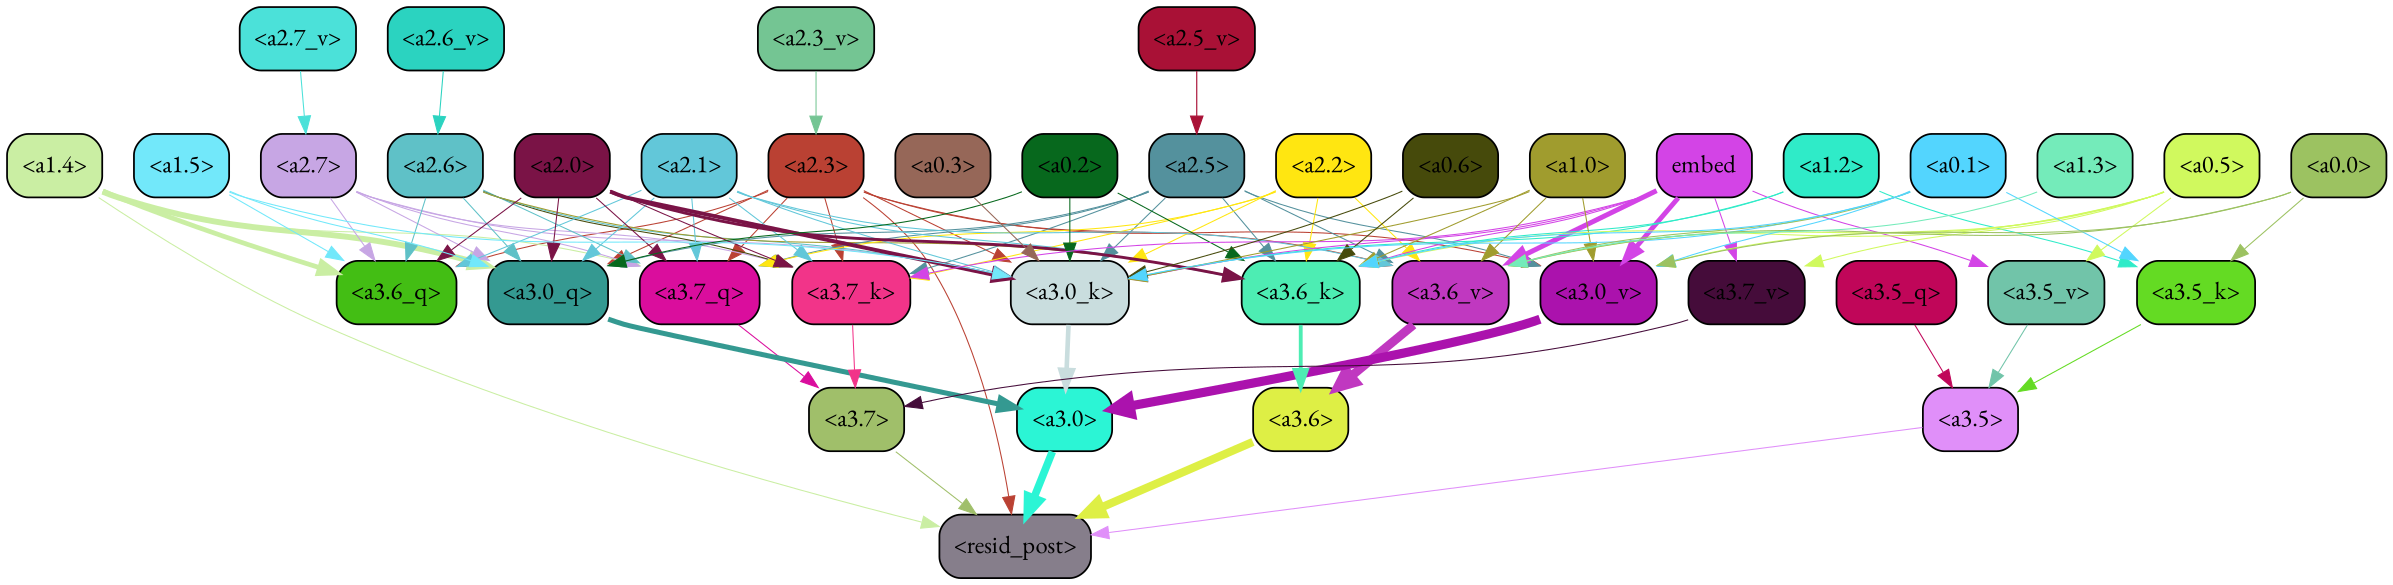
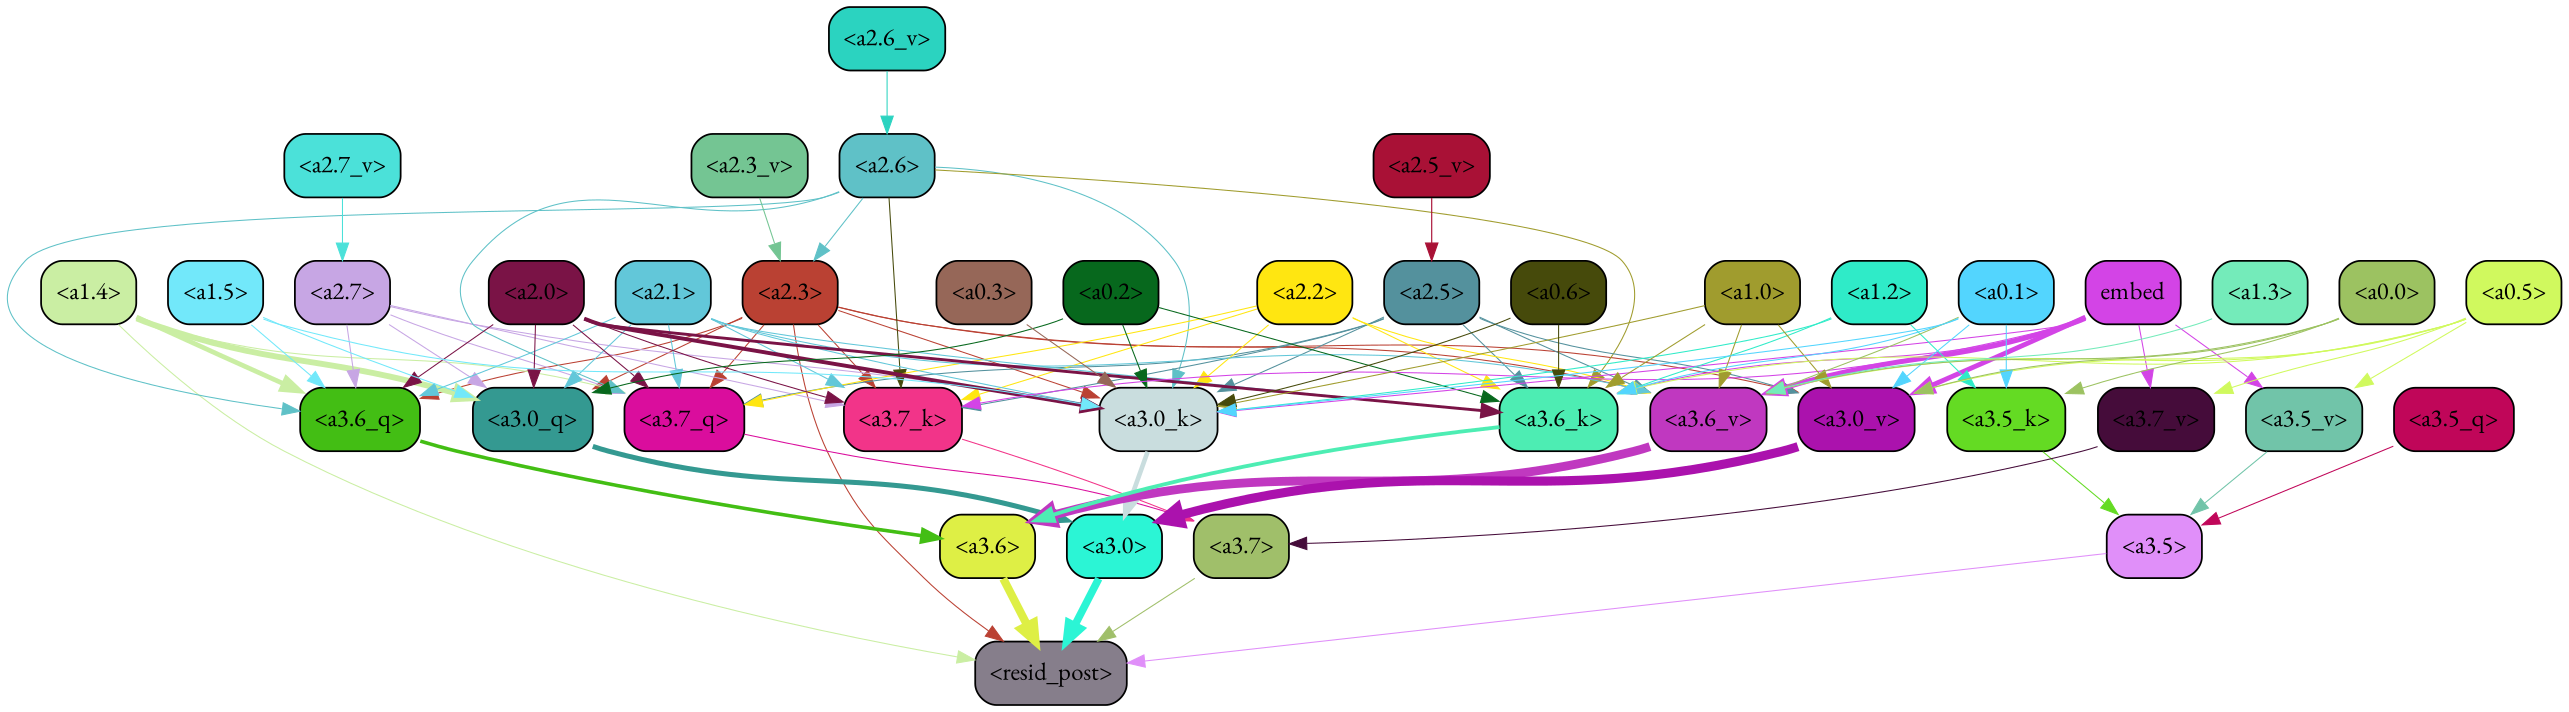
edge "<a2.6>" -> "<a3.0_q>": now "<a2.6>" -> "<a2.3>"
edge "<a2.5>" -> "<a3.0_q>": removed
edge "<a3.6_q>" -> "<a3.6>": added
